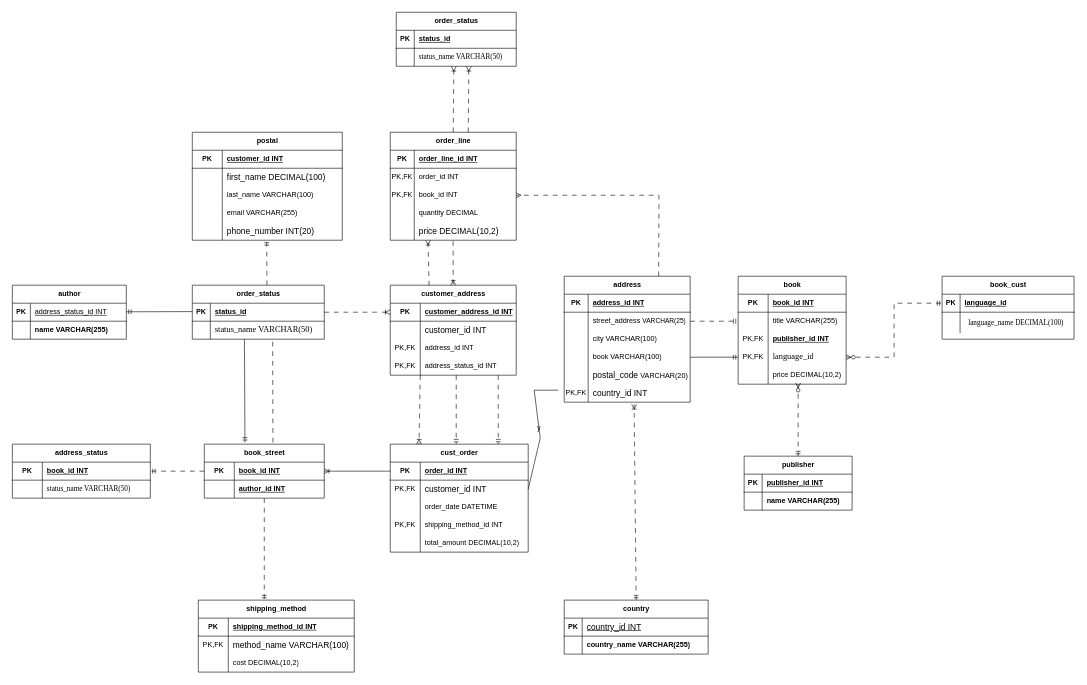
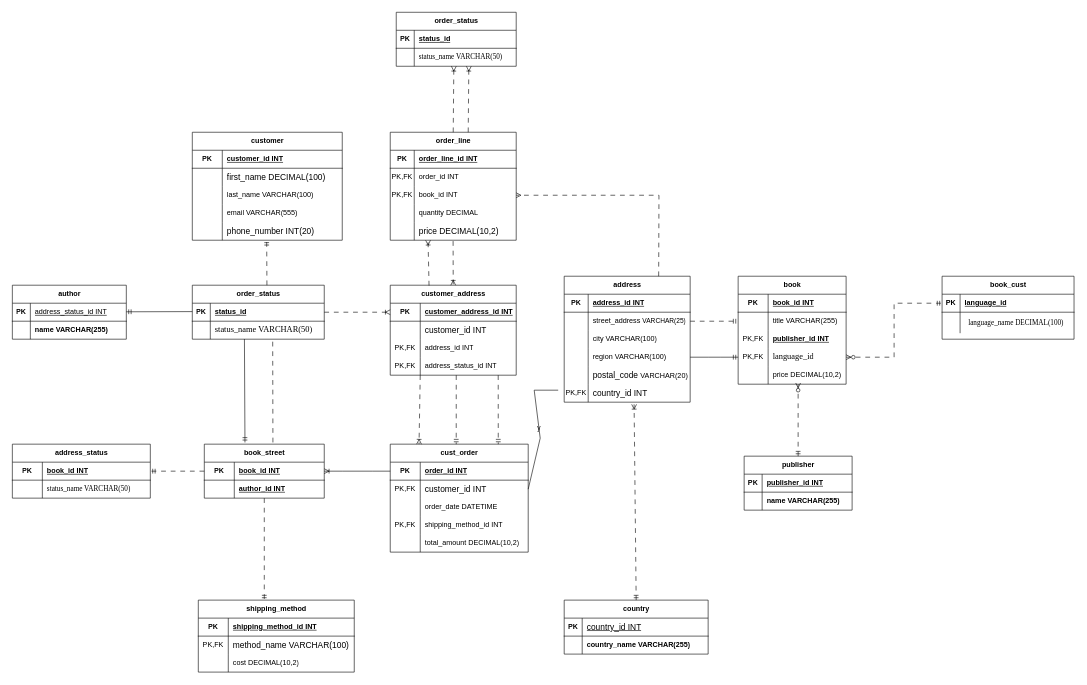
node "postal": label "postal" -> "customer"
node "email VARCHAR(255)": label "email VARCHAR(255)" -> "email VARCHAR(555)"
node "book VARCHAR(100)": label "book VARCHAR(100)" -> "region VARCHAR(100)"
